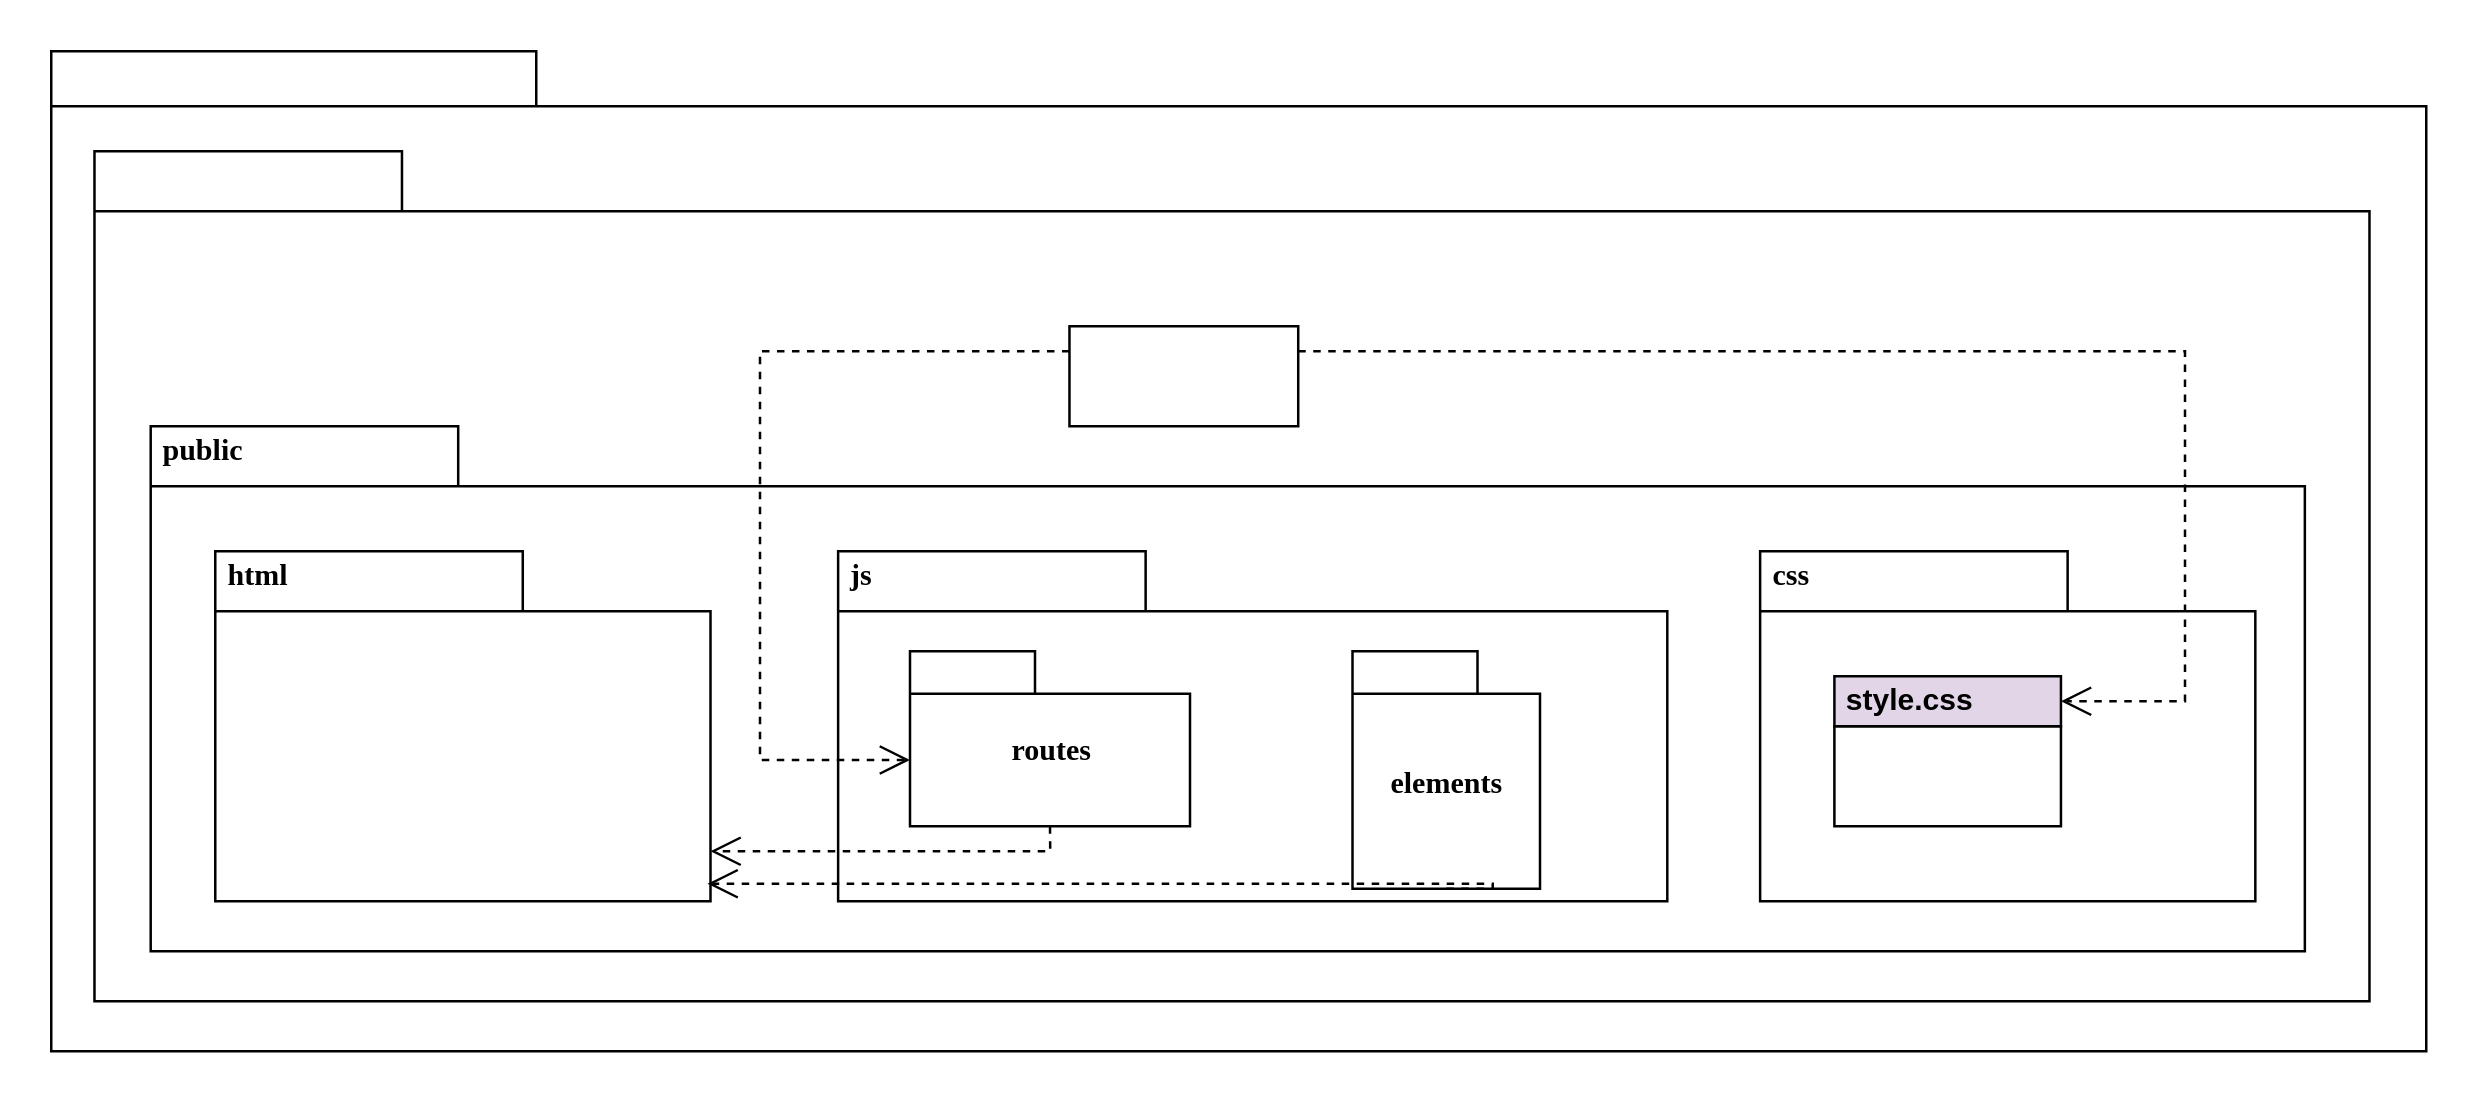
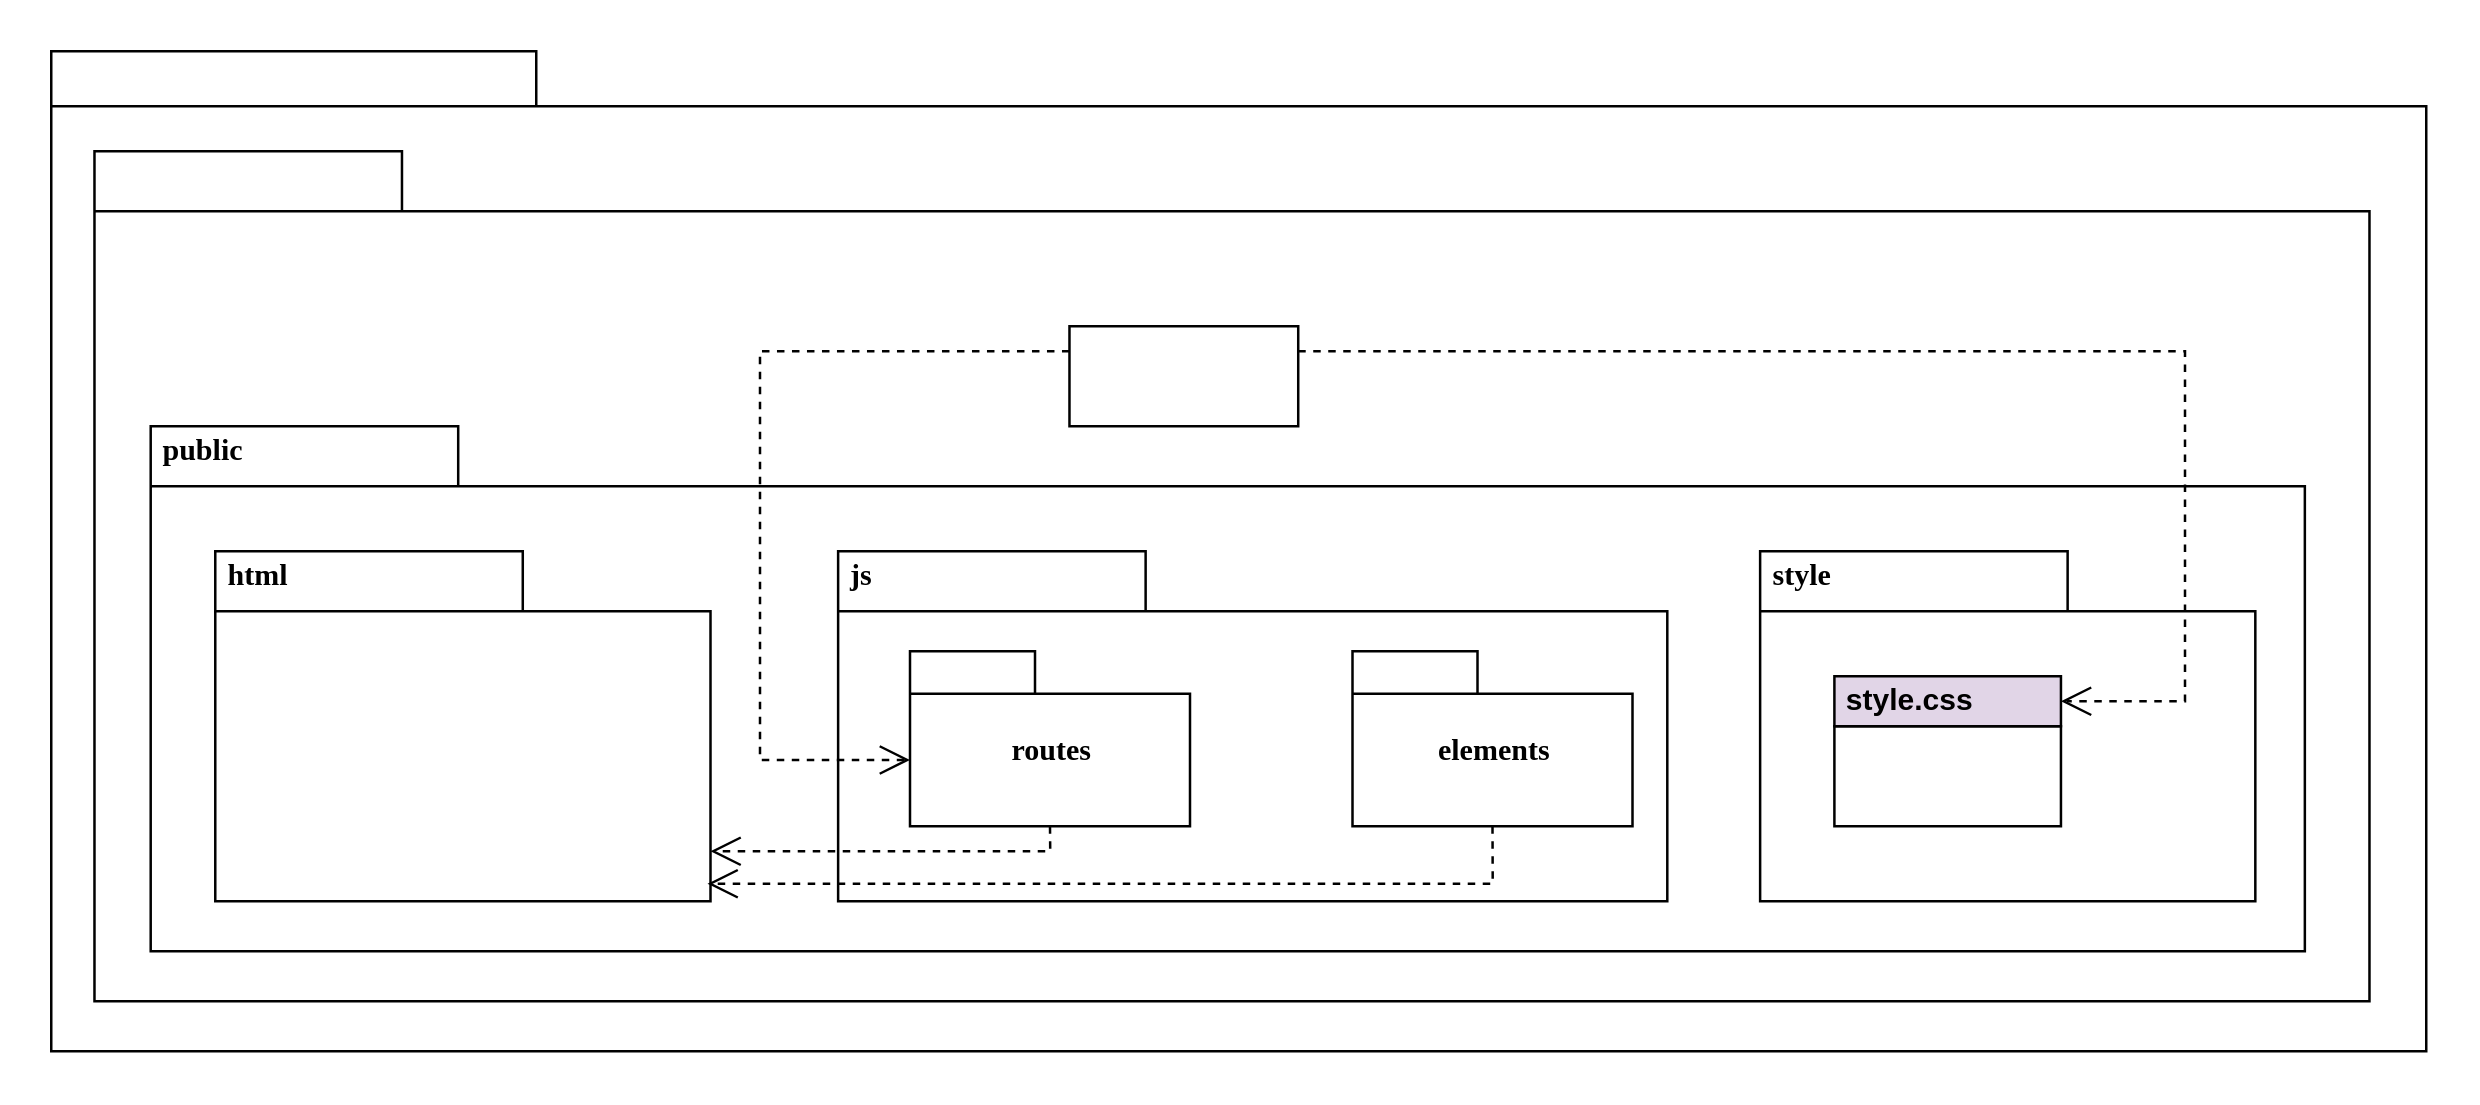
node "css": label "css" -> "style"
node "elements": size 188x238 -> 280x175
